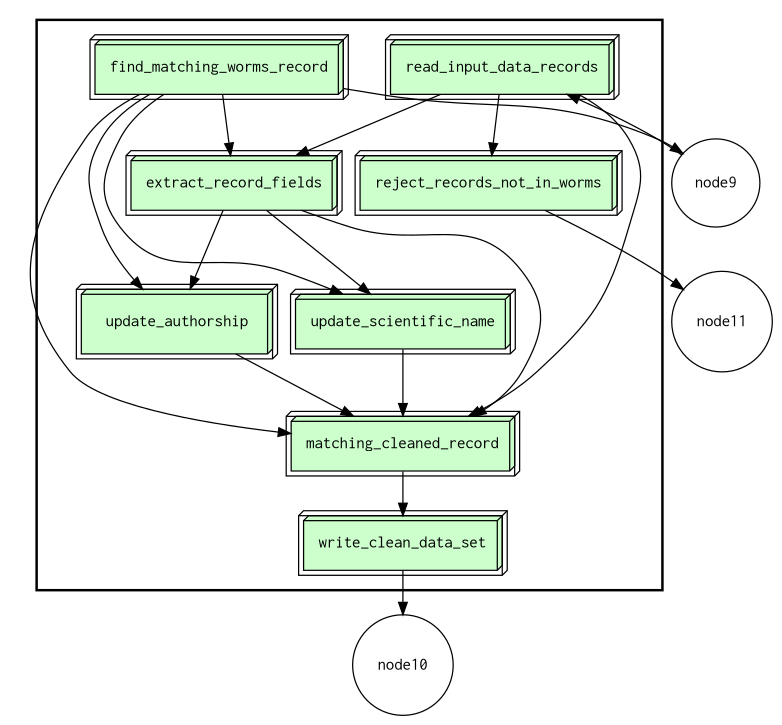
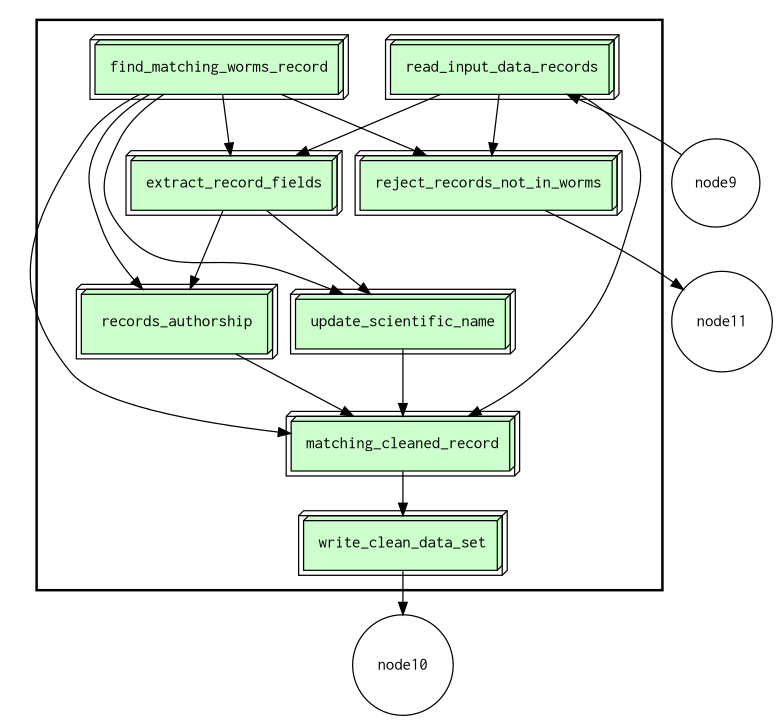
edge "find_matching_worms_record" -> "node9": now "find_matching_worms_record" -> "reject_records_not_in_worms"
edge "extract_record_fields" -> "matching_cleaned_record": removed
node "update_authorship": label "update_authorship" -> "records_authorship"
